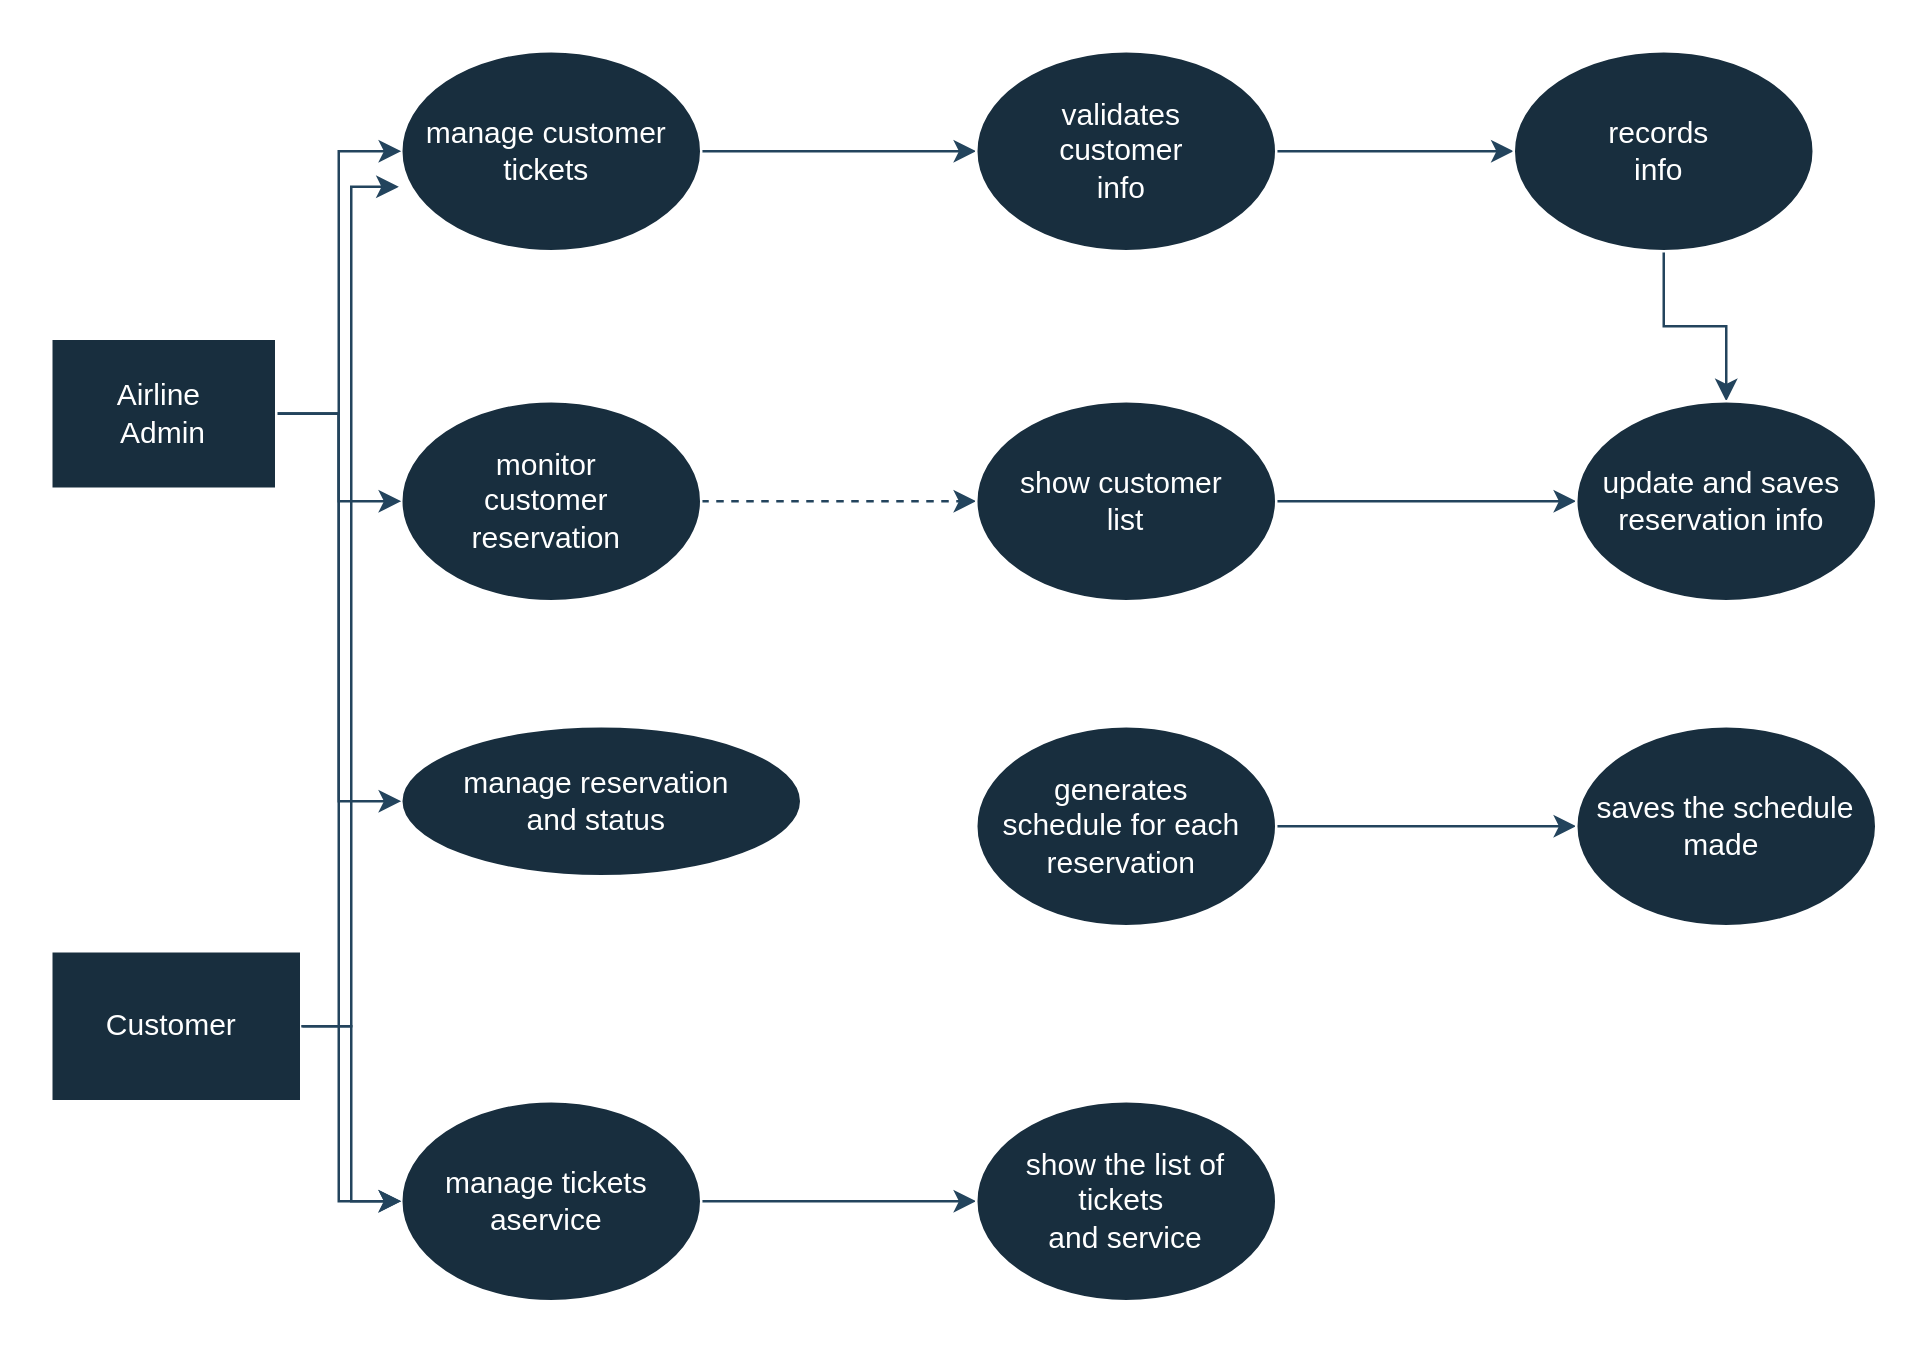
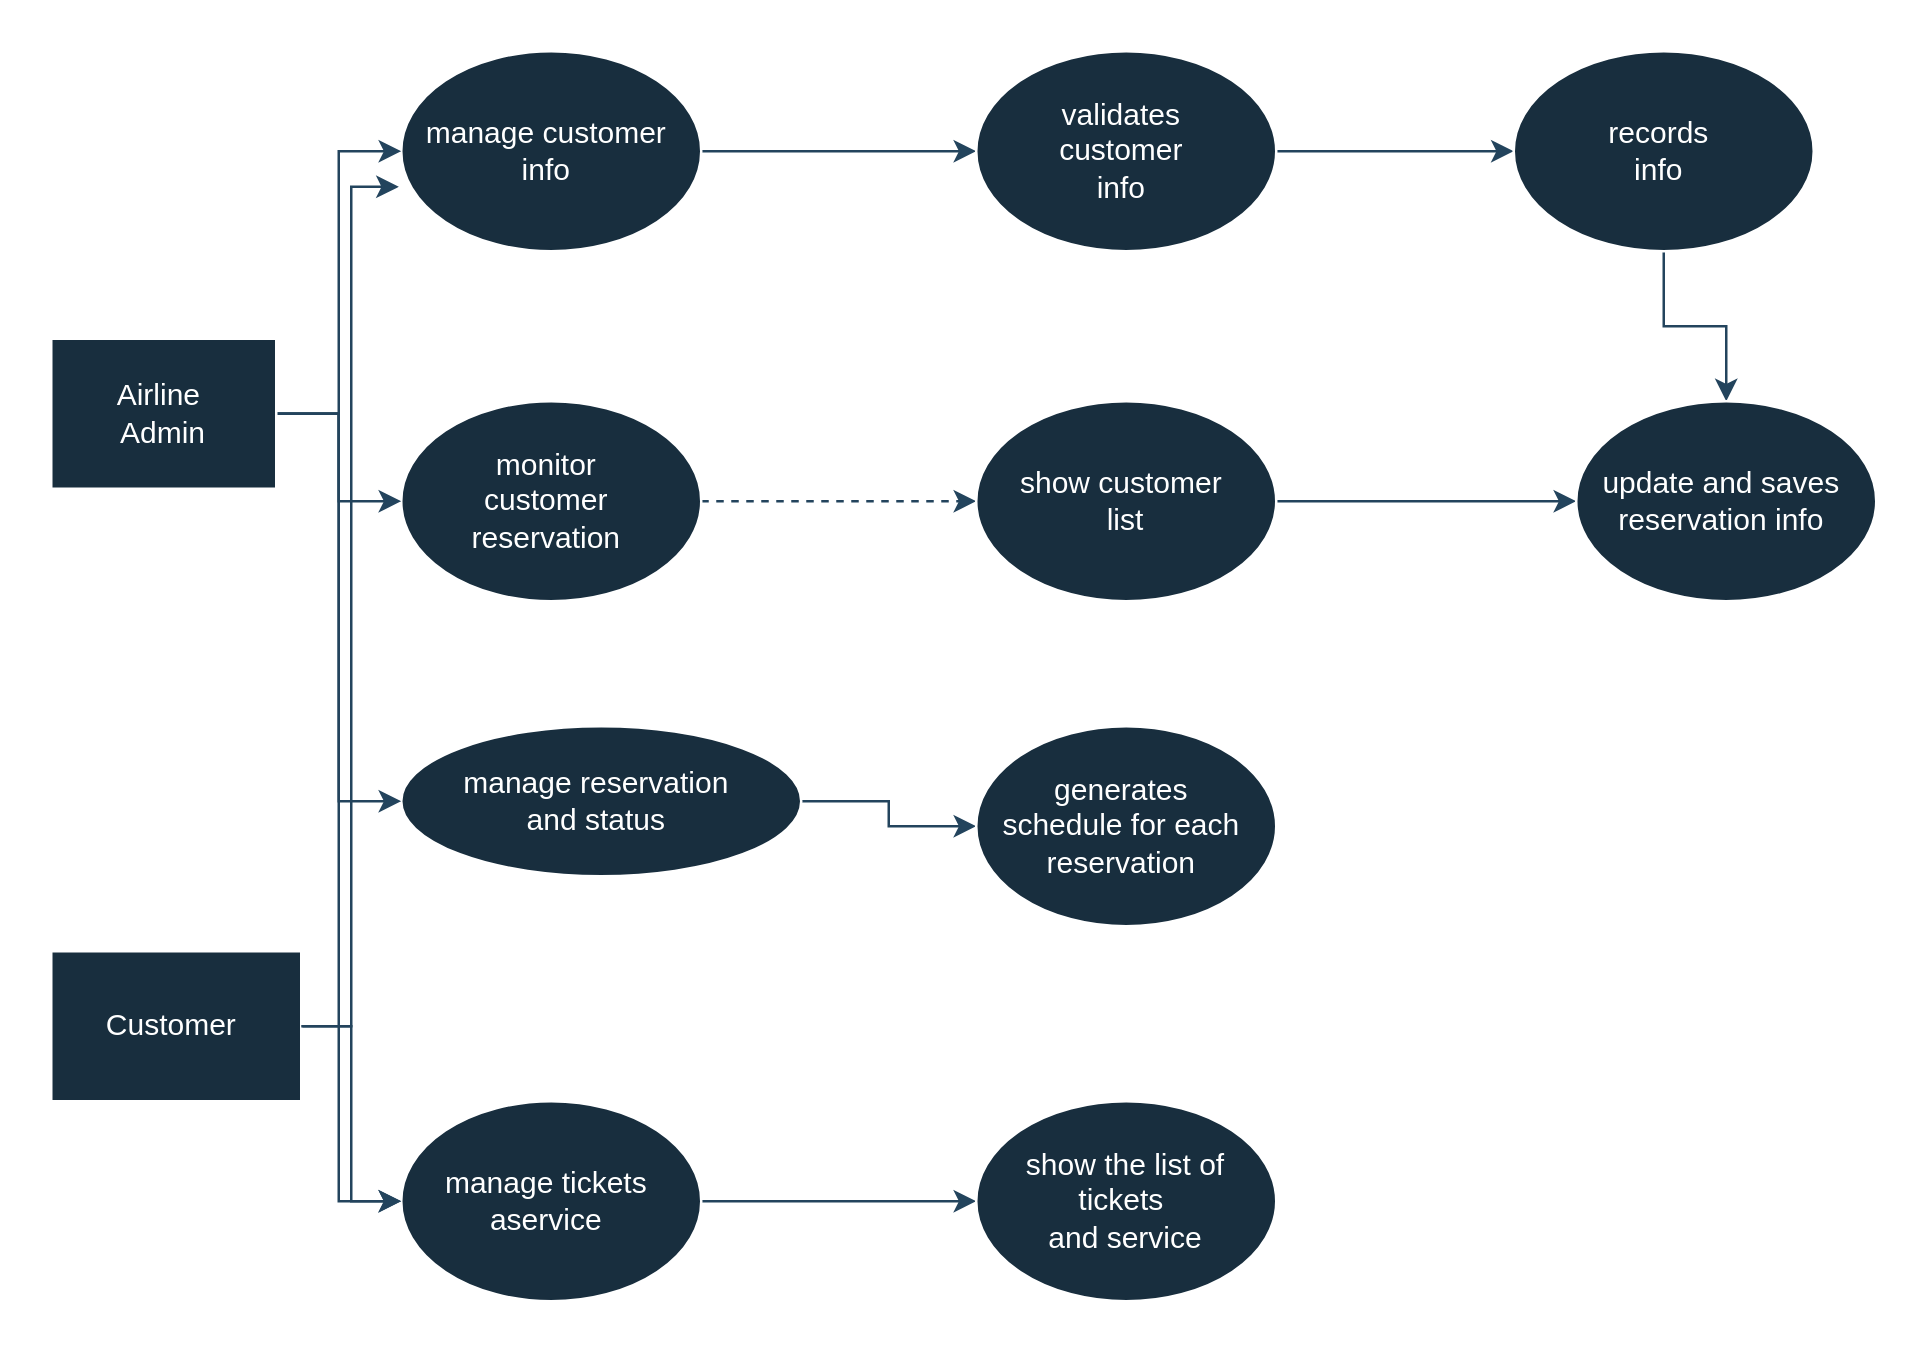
node "manage customer tickets": label "manage customer tickets" -> "manage customer info"
edge "manage reservation and status" -> "generates schedule for each reservation": added
edge "generates schedule for each reservation" -> "saves the schedule made": removed
node "saves the schedule made": removed
